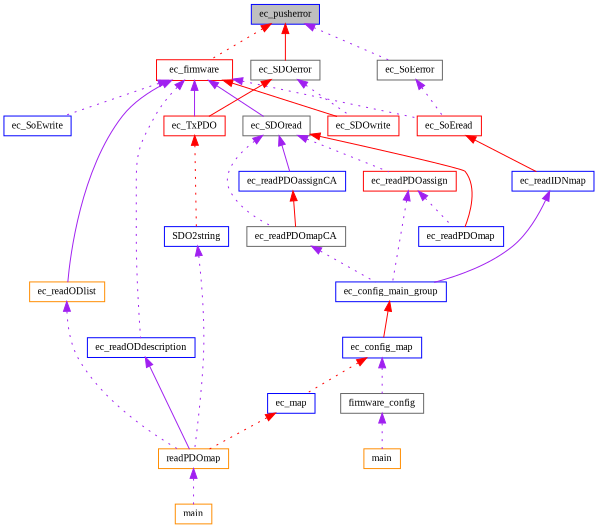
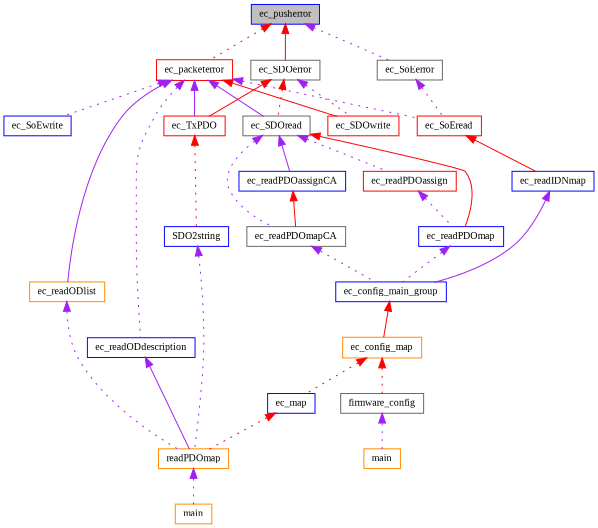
node "ec_firmware": label "ec_firmware" -> "ec_packeterror"
edge "ec_SDOread" -> "ec_SDOerror": added
edge "ec_config_main_group" -> "ec_readPDOassign": now "ec_config_main_group" -> "ec_readPDOmap"
node "ec_config_map": color blue -> darkorange
edge "firmware_config" -> "ec_config_map": color purple -> red
